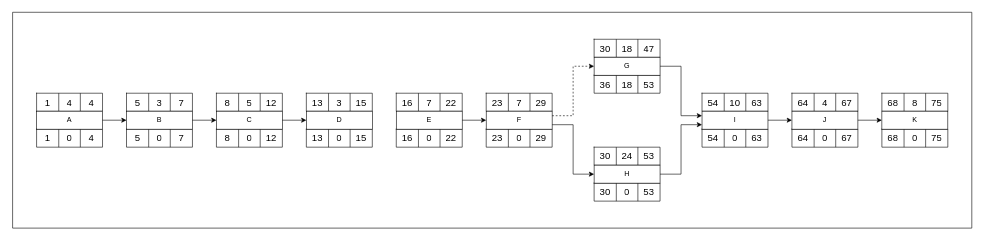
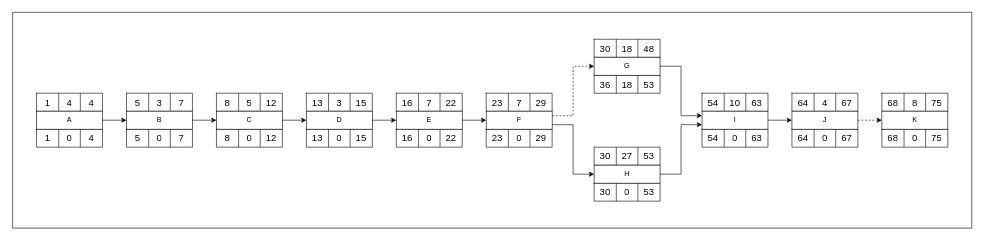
node "47": label "47" -> "48"
edge "D" -> "E": added
edge "J" -> "K": style solid -> dashed
node "24": label "24" -> "27"
